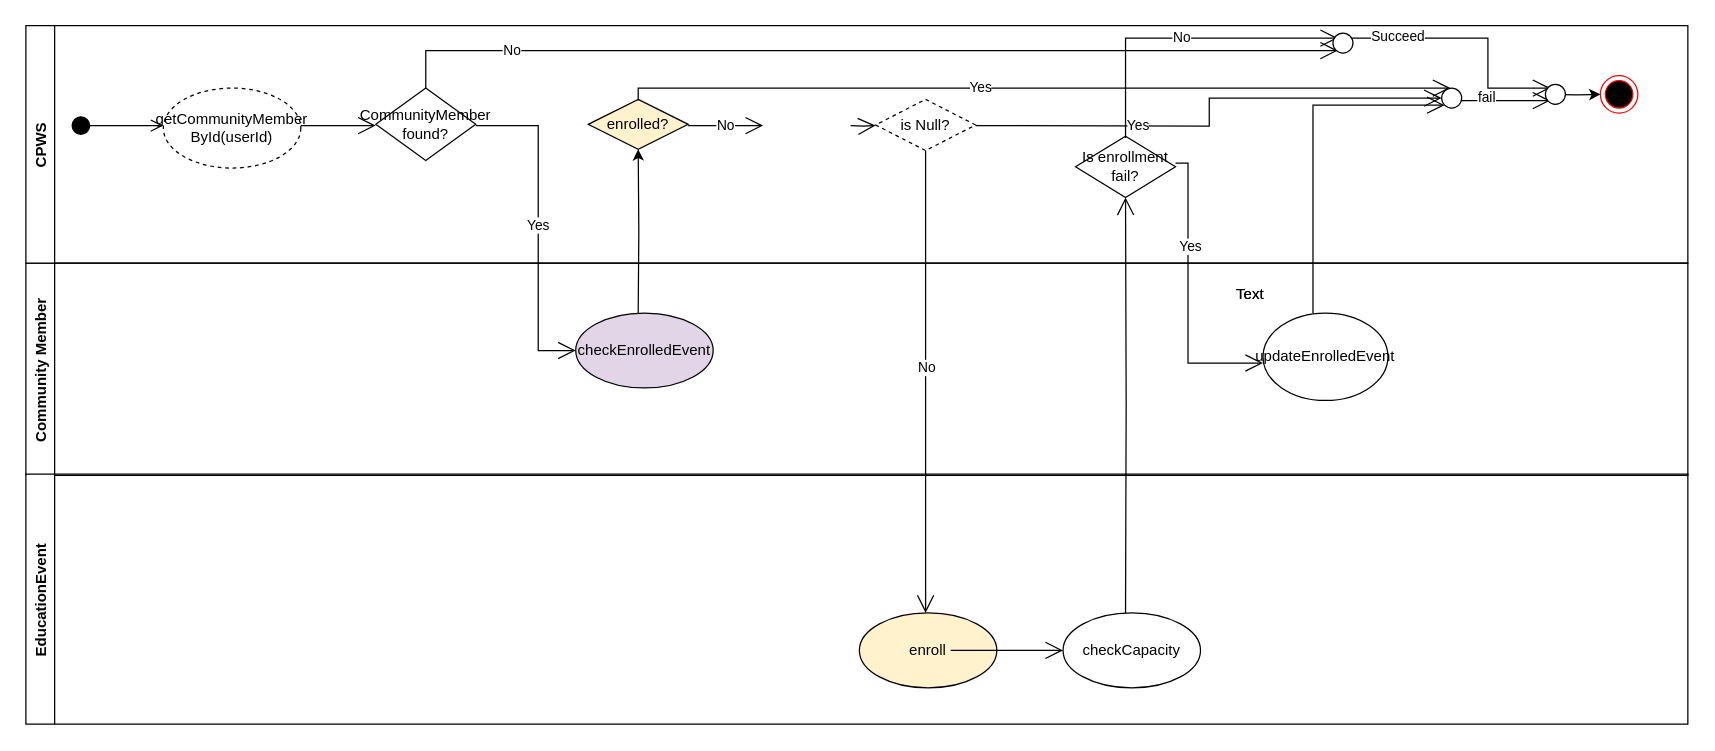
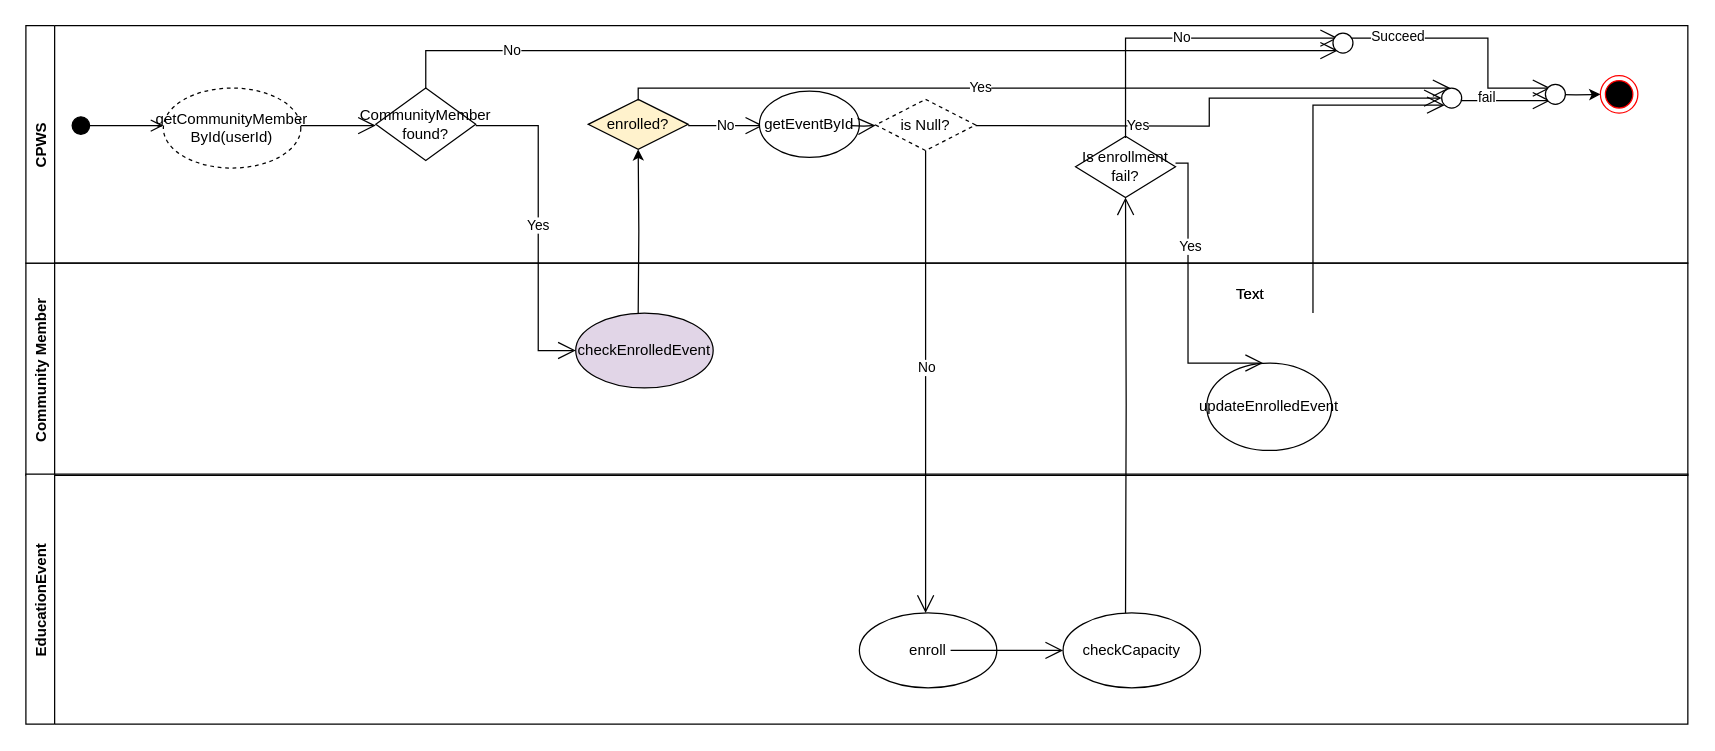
node "getEventById": added
node "updateEnrolledEvent": moved (1326, 357) -> (1269, 407)
node "enroll": fillcolor #fff2cc -> #ffffff
